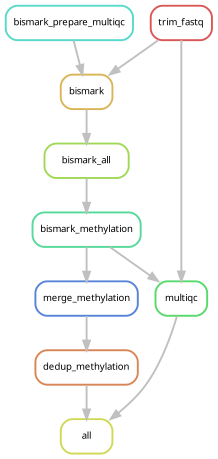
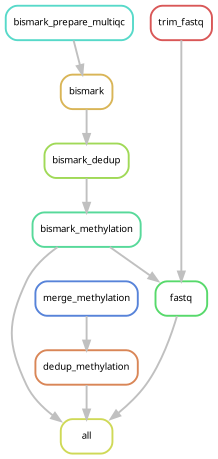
edge "trim_fastq" -> "bismark": removed
node "bismark_all": label "bismark_all" -> "bismark_dedup"
edge "bismark_methylation" -> "merge_methylation": now "bismark_methylation" -> "all"
node "multiqc": label "multiqc" -> "fastq"
